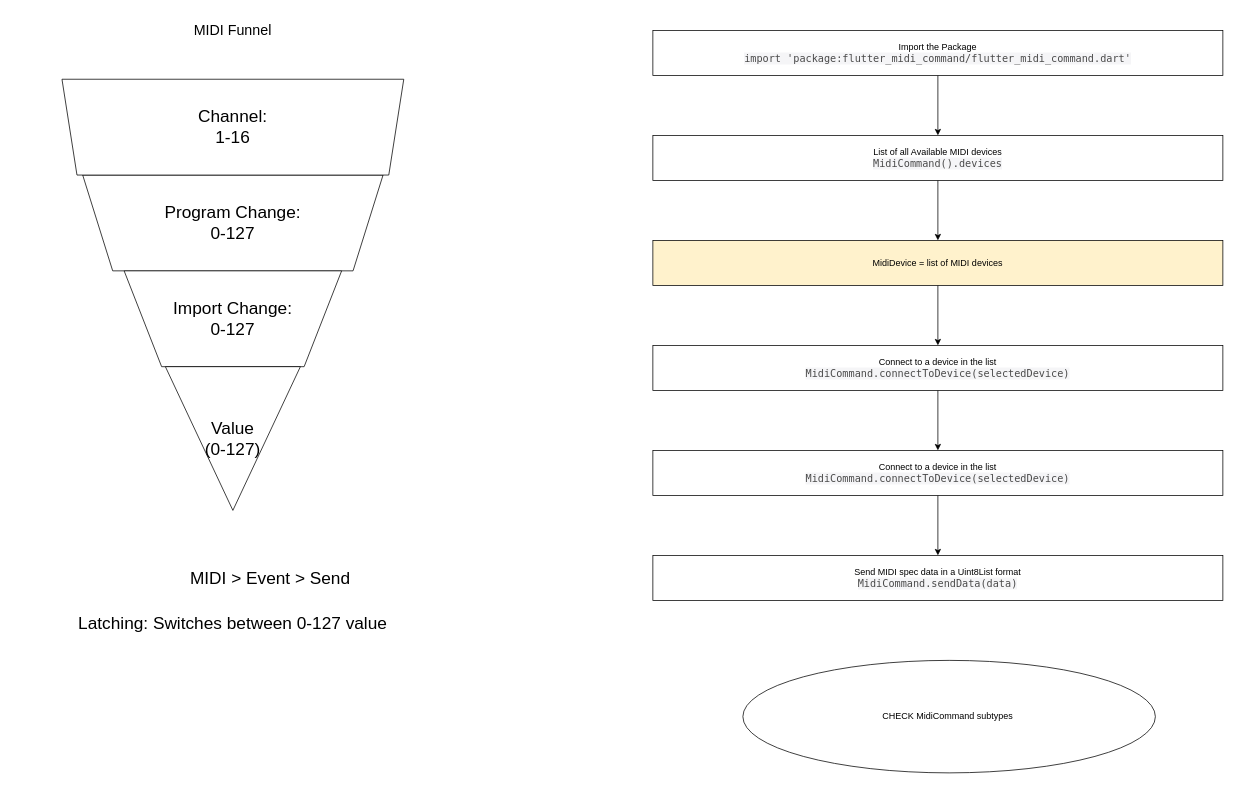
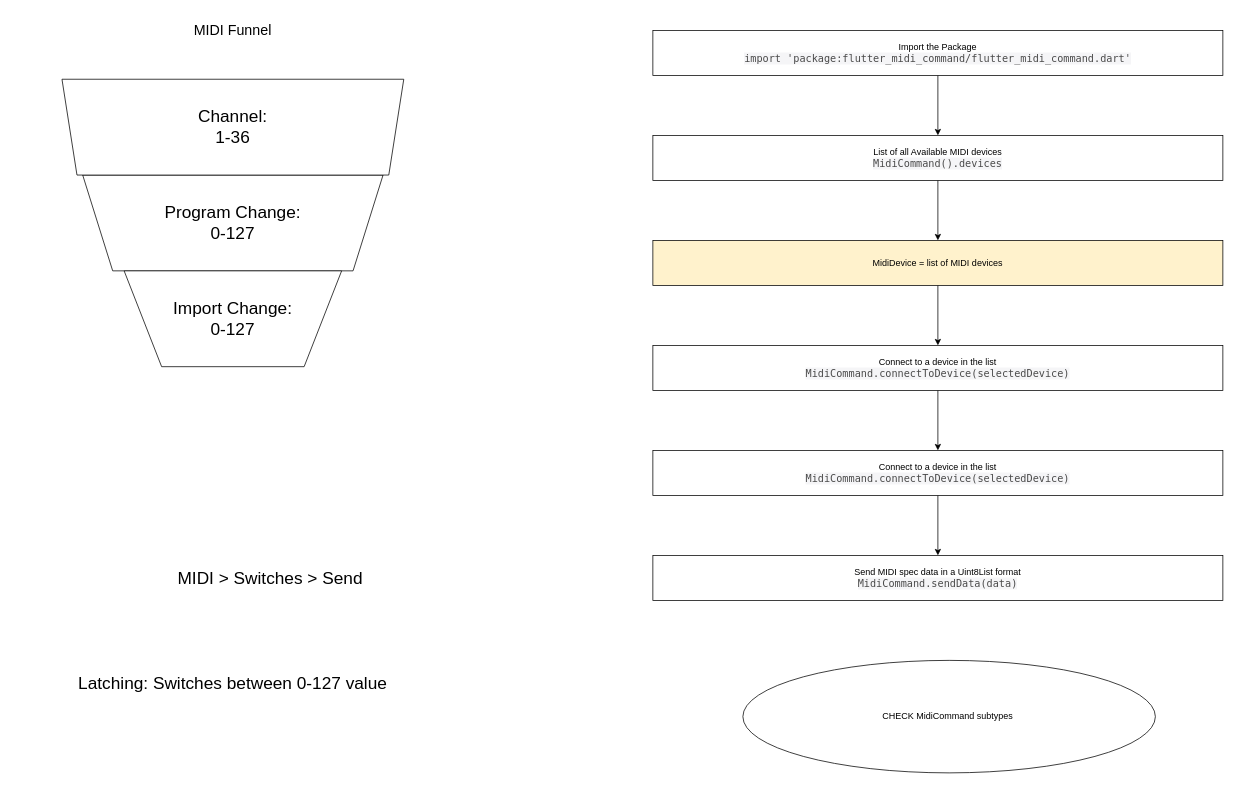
node "Channel:1-16": label "Channel:1-16" -> "Channel:1-36"
node "Value(0-127)": removed
node "MIDI > Event > Send": label "MIDI > Event > Send" -> "MIDI > Switches > Send"
node "Latching: Switches between 0-127 value": moved (233, 623) -> (233, 683)
